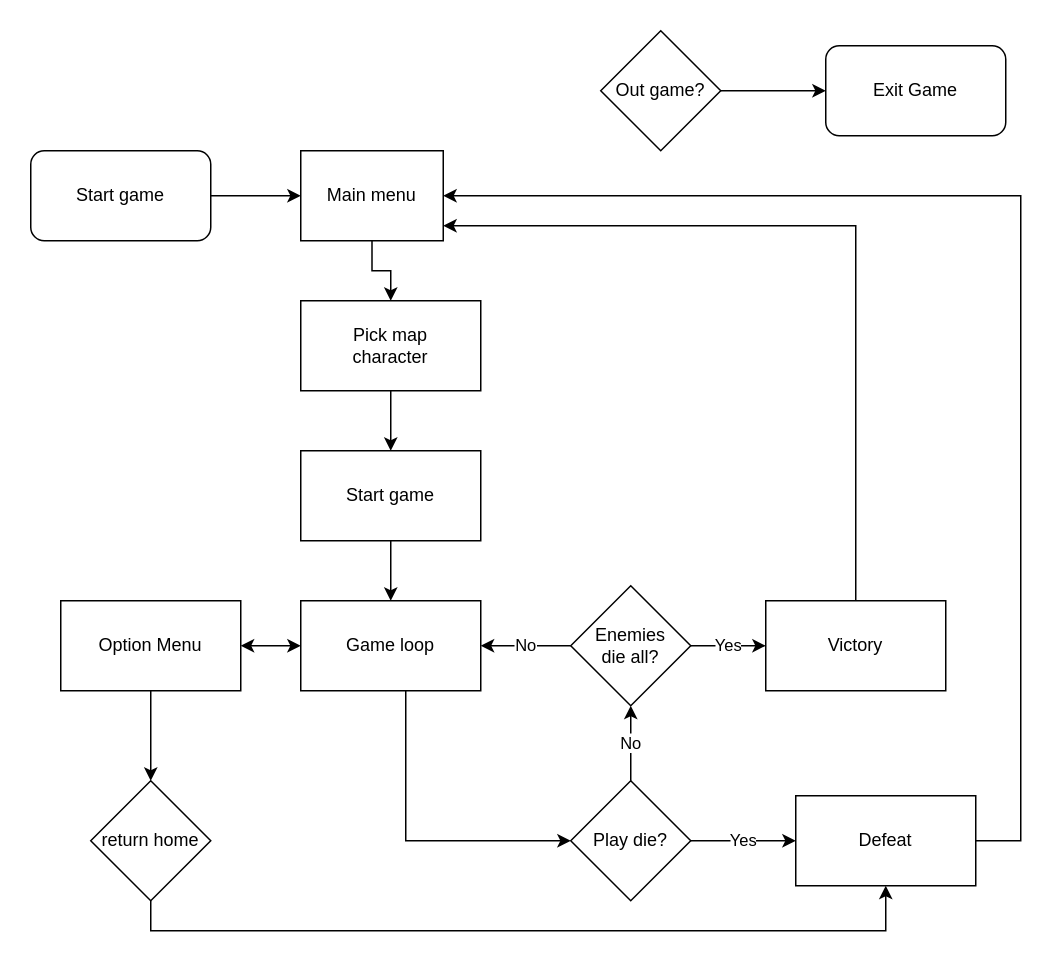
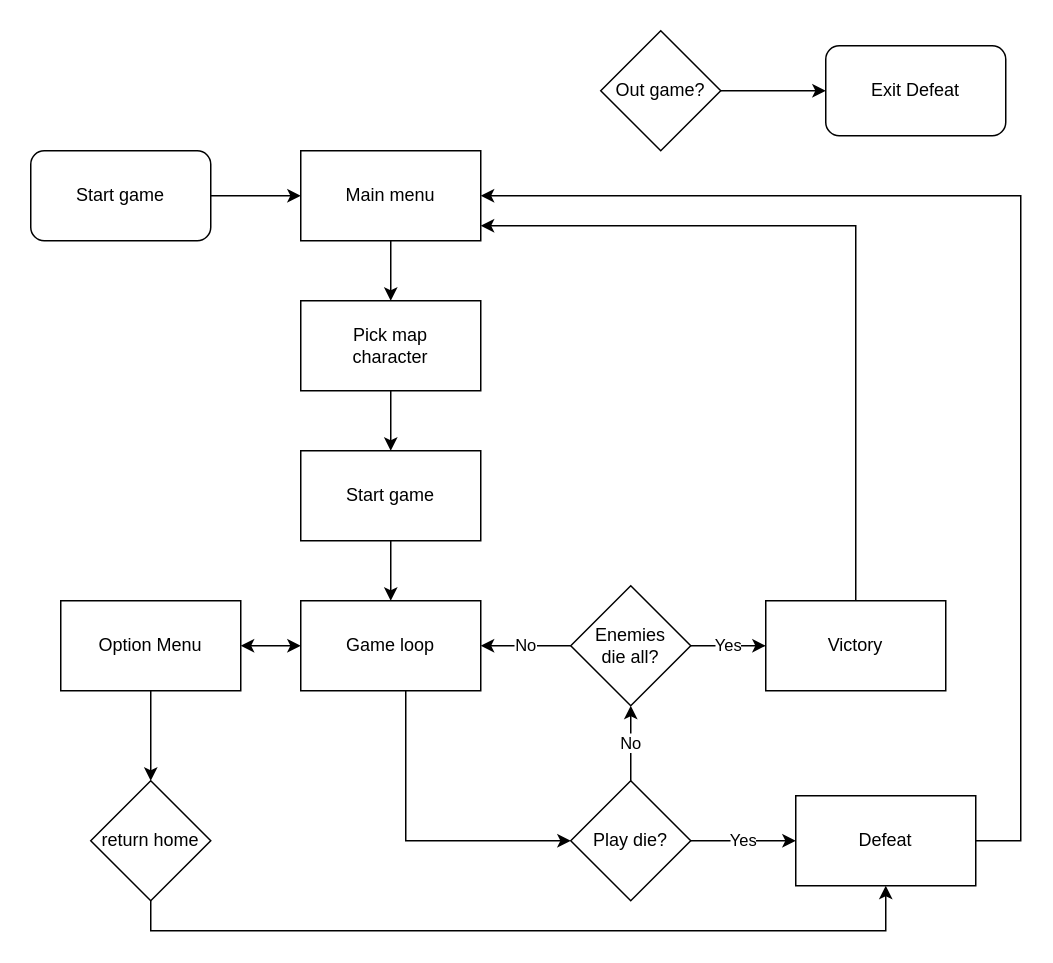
node "Exit Game": label "Exit Game" -> "Exit Defeat"
node "Main menu": size 143x90 -> 180x90
